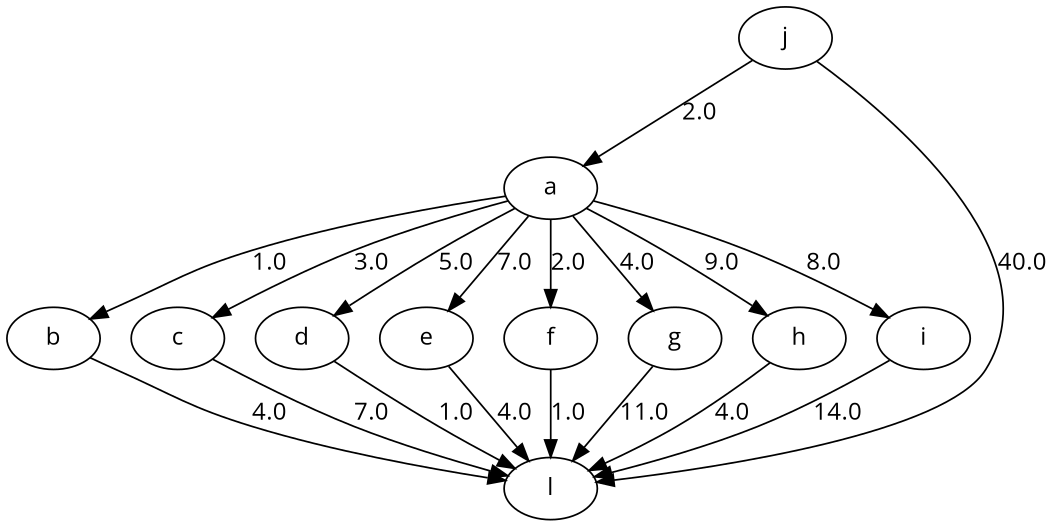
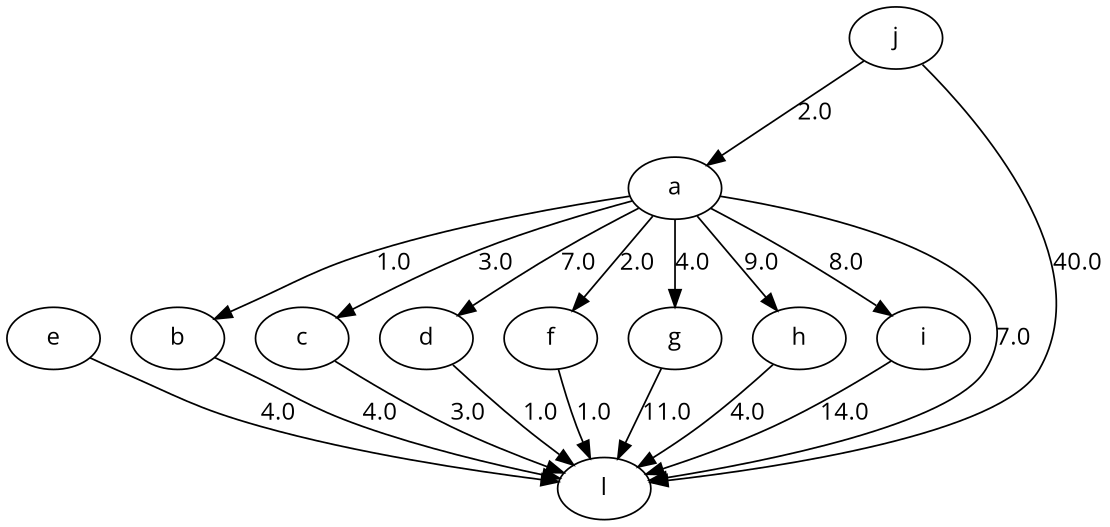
edge "a" -> "e": now "a" -> "l"
edge "a" -> "d": label "5.0" -> "7.0"
edge "c" -> "l": label "7.0" -> "3.0"
